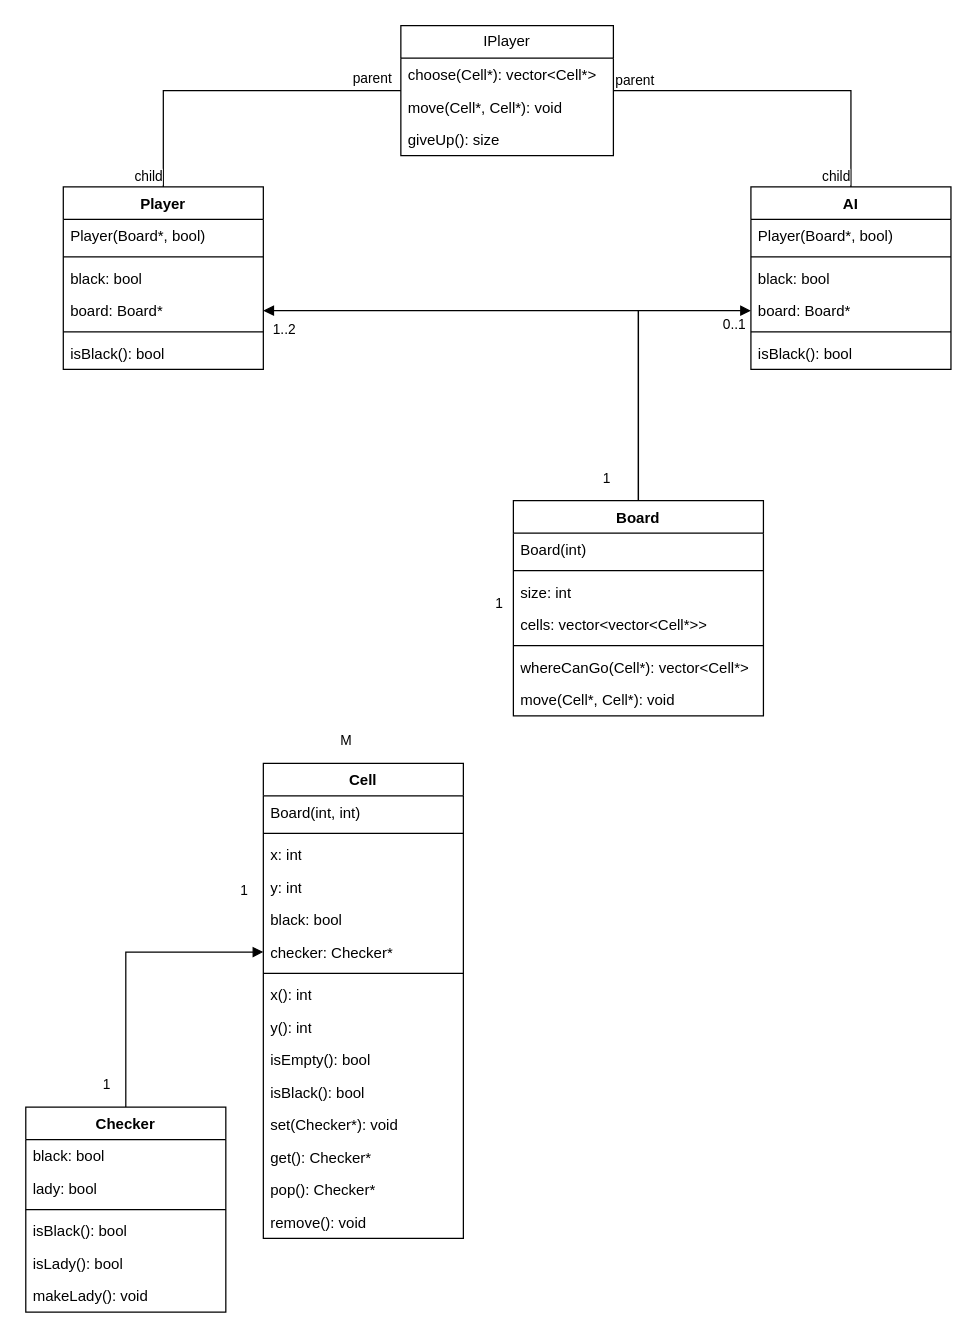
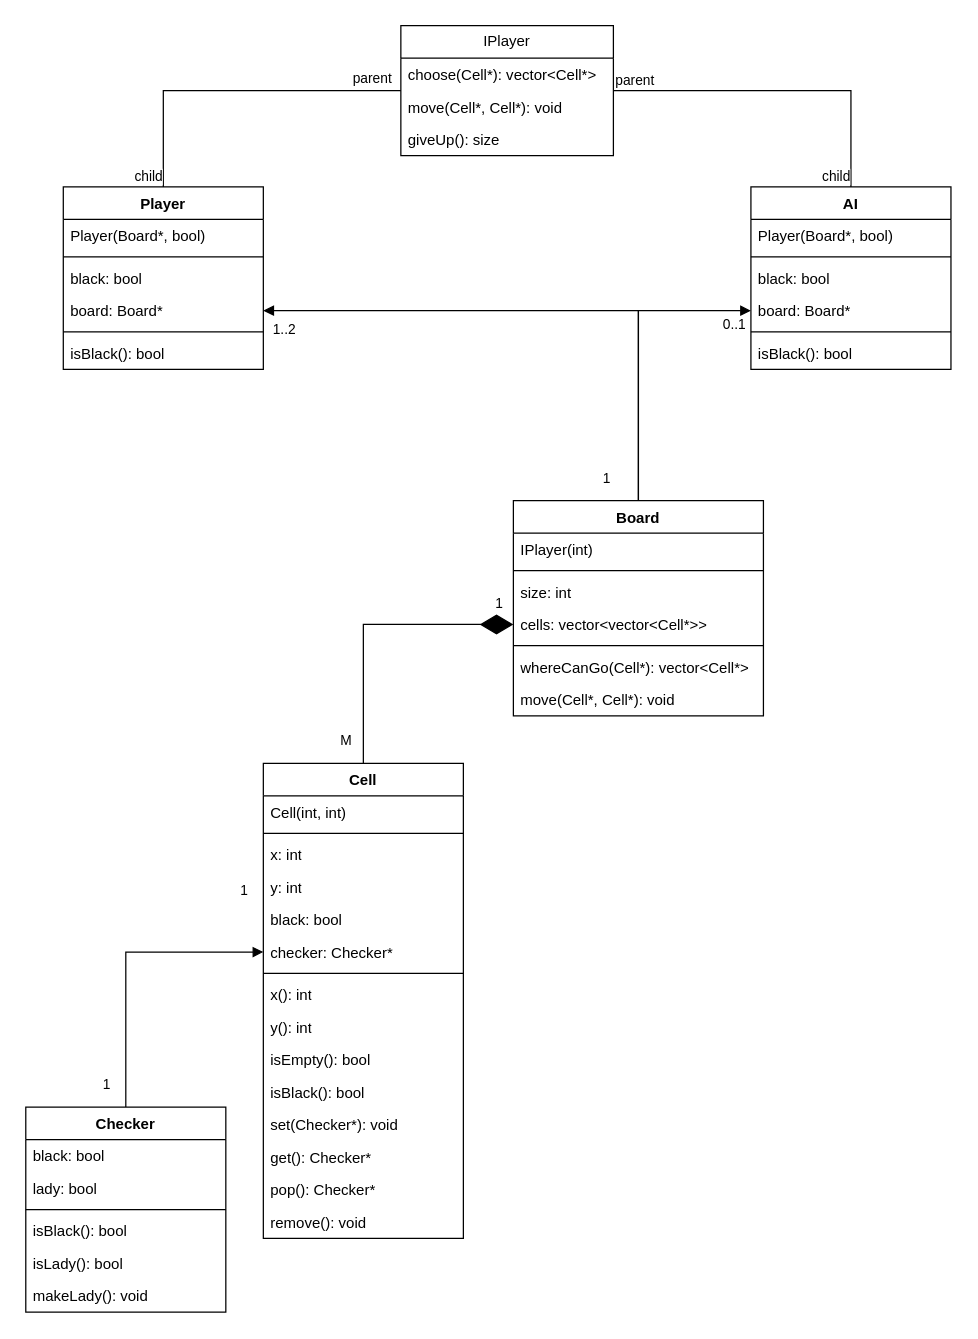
node "Board(int)": label "Board(int)" -> "IPlayer(int)"
edge "Cell" -> "cells: vector<vector<Cell*>>": added
node "Board(int, int)": label "Board(int, int)" -> "Cell(int, int)"
